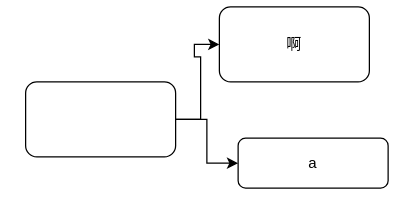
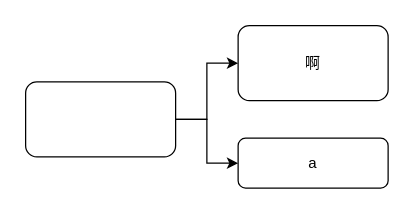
node "啊": moved (294, 44) -> (313, 63)
